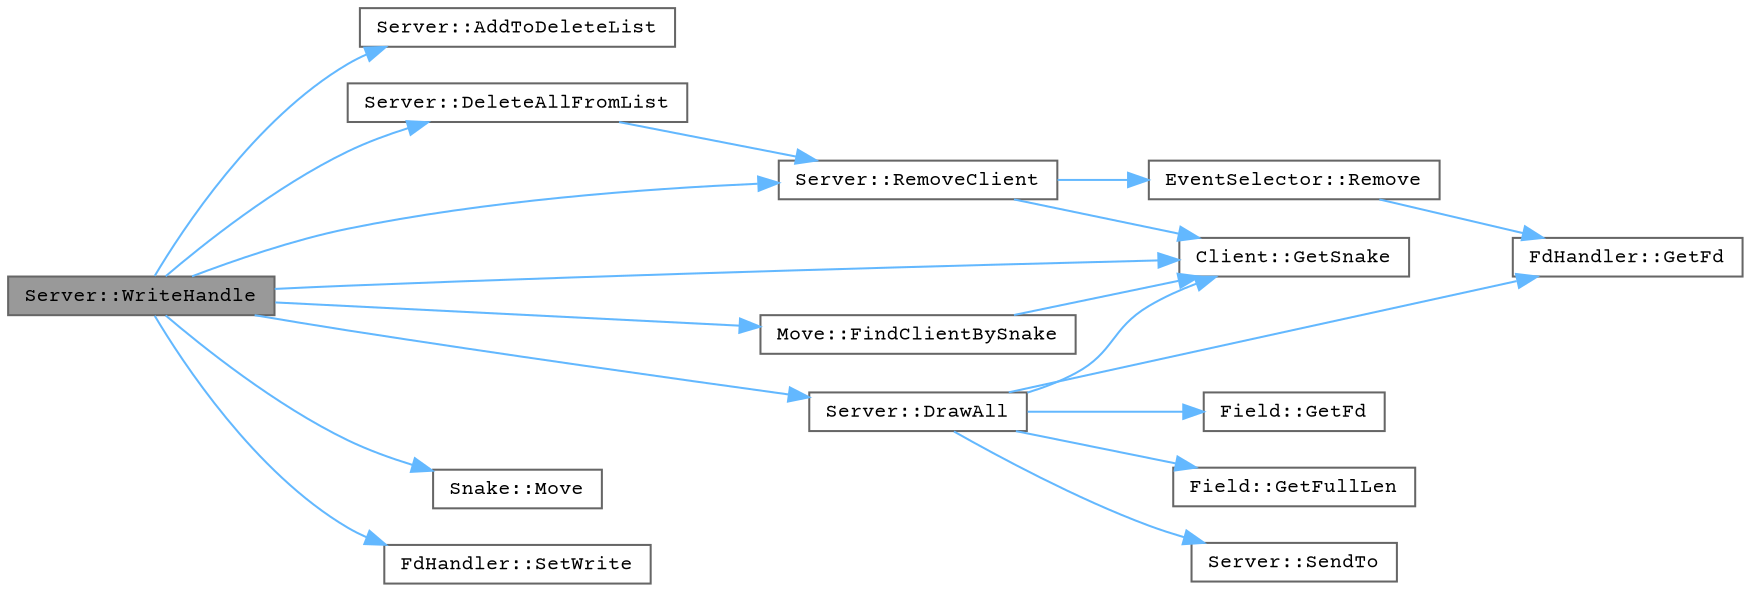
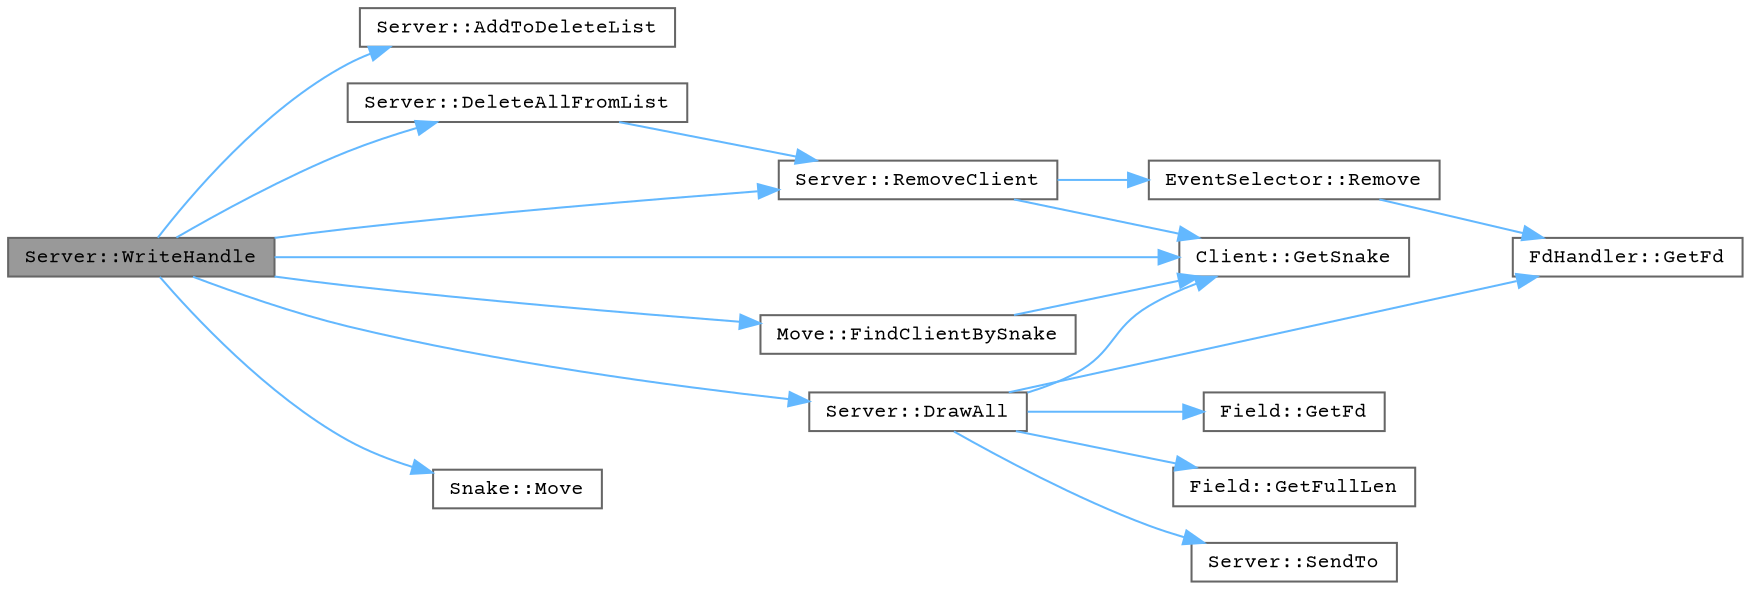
node "FdHandler::SetWrite": removed
